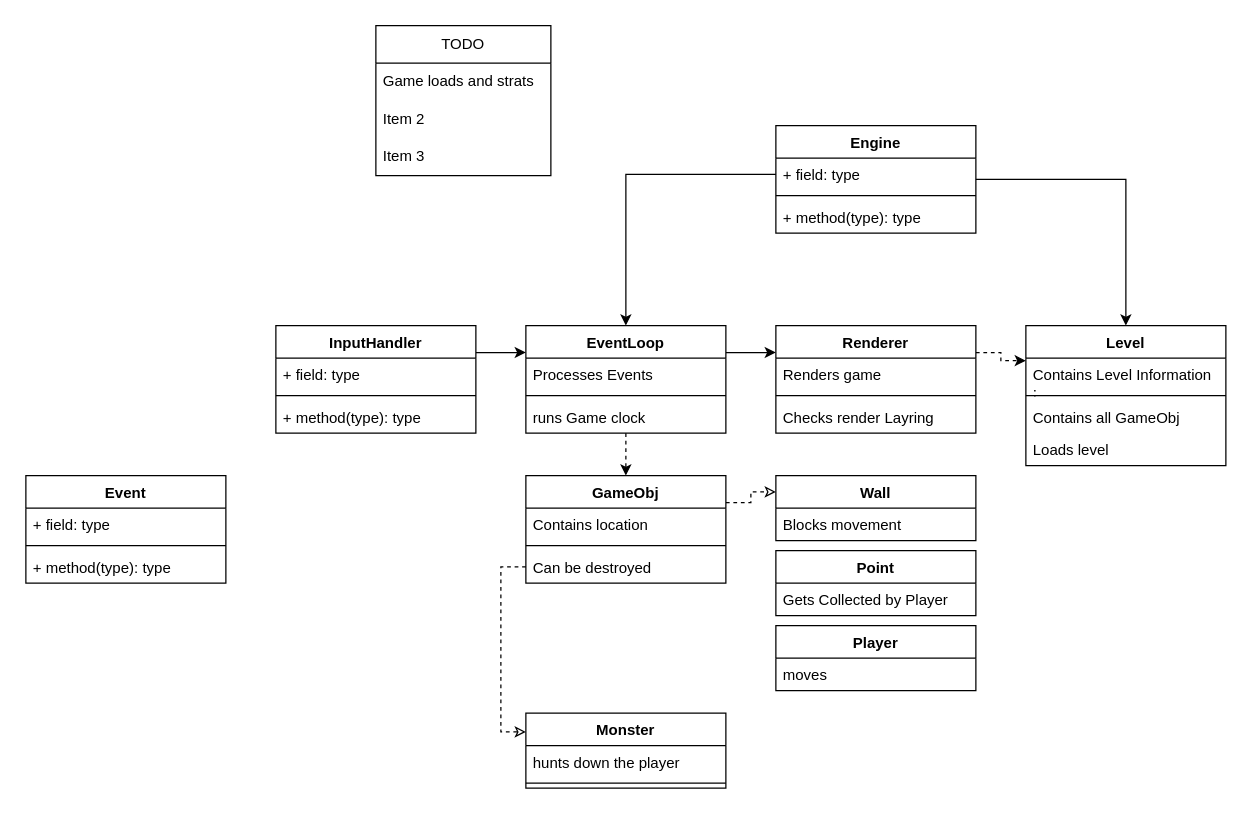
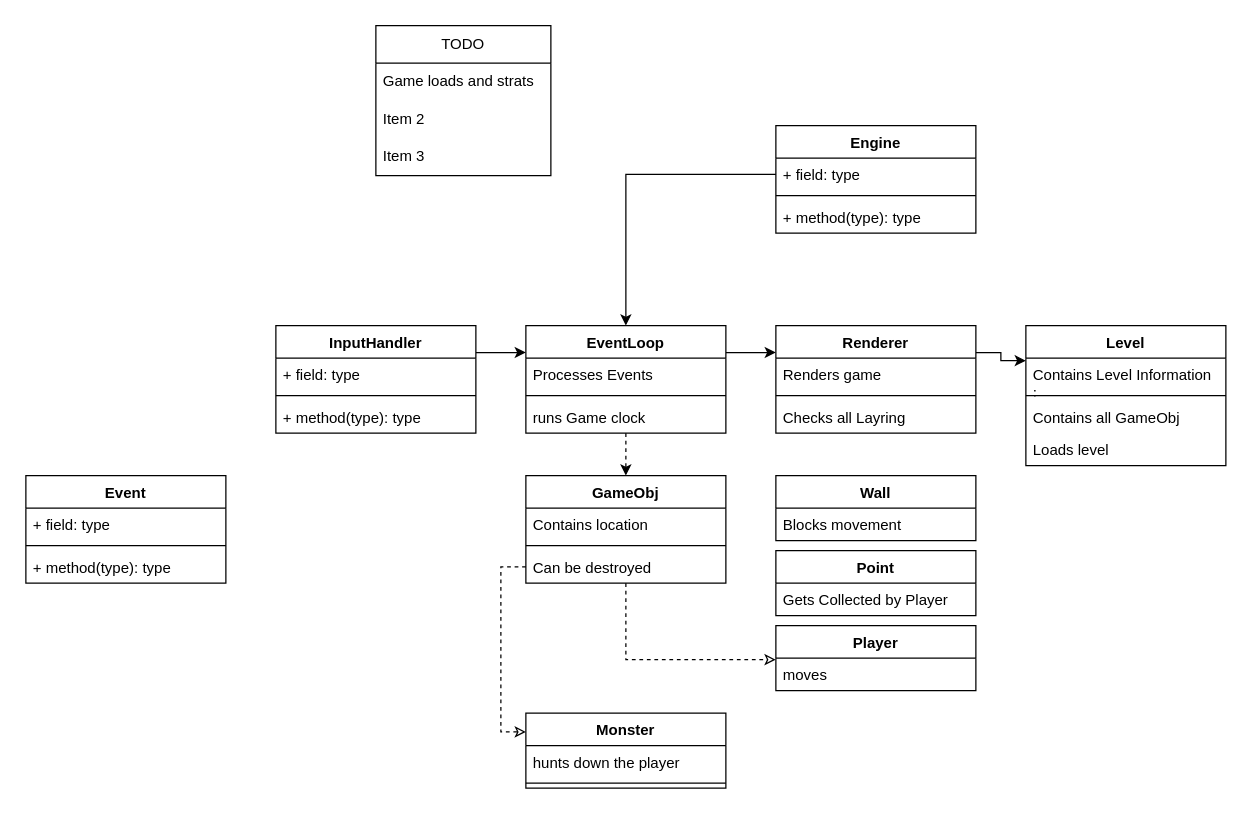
edge "Engine" -> "Level": removed
edge "Renderer" -> "Level": style dashed -> solid
node "Checks render Layring": label "Checks render Layring" -> "Checks all Layring"
edge "GameObj" -> "Wall": removed
edge "GameObj" -> "moves": added
